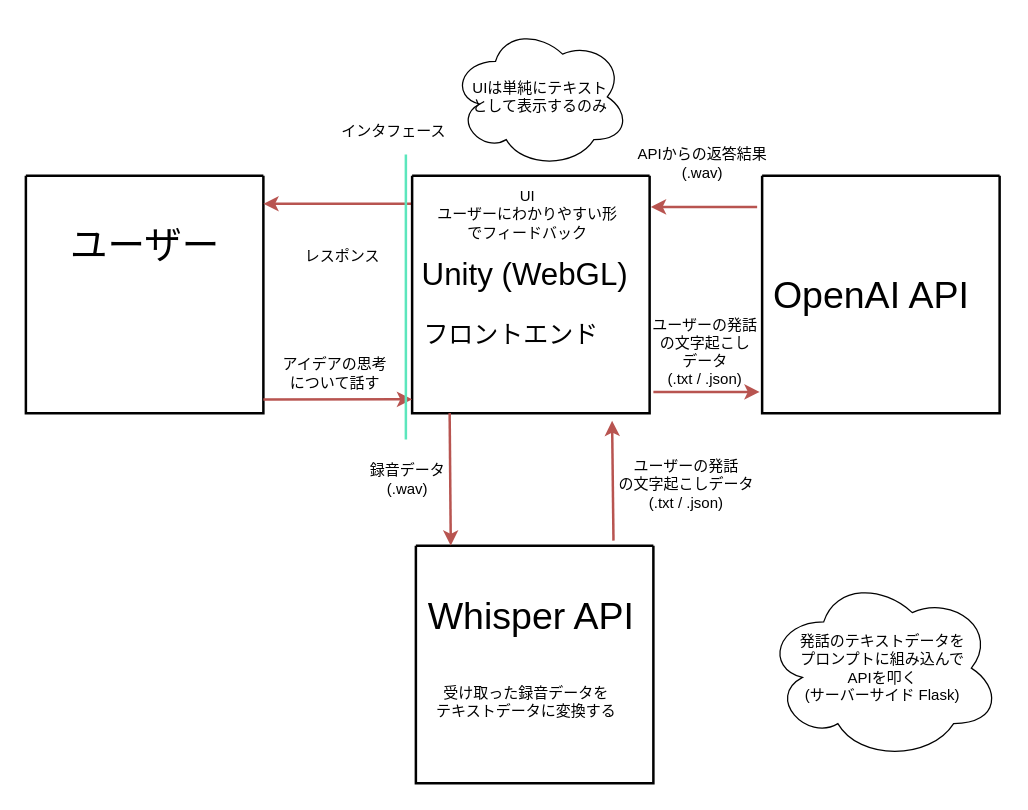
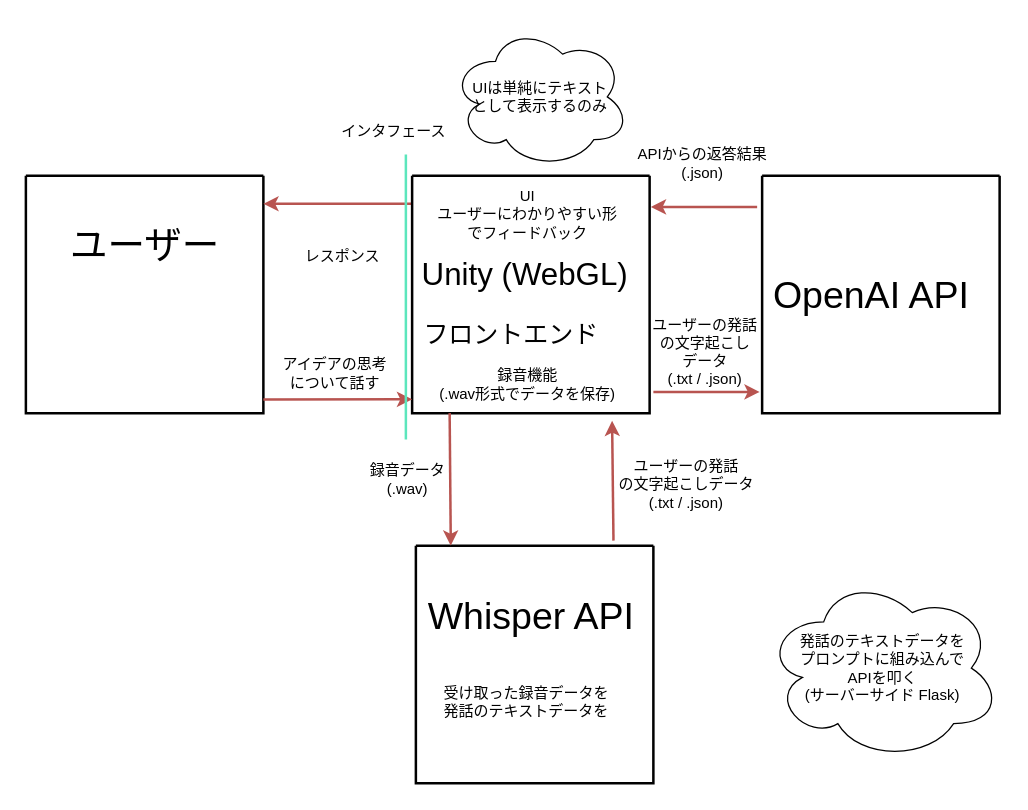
node "APIからの返答結果 (.wav)": label "APIからの返答結果 (.wav)" -> "APIからの返答結果 (.json)"
node "録音機能 (.wav形式でデータを保存)": added
node "受け取った録音データを テキストデータに変換する": label "受け取った録音データを テキストデータに変換する" -> "受け取った録音データを 発話のテキストデータを"
